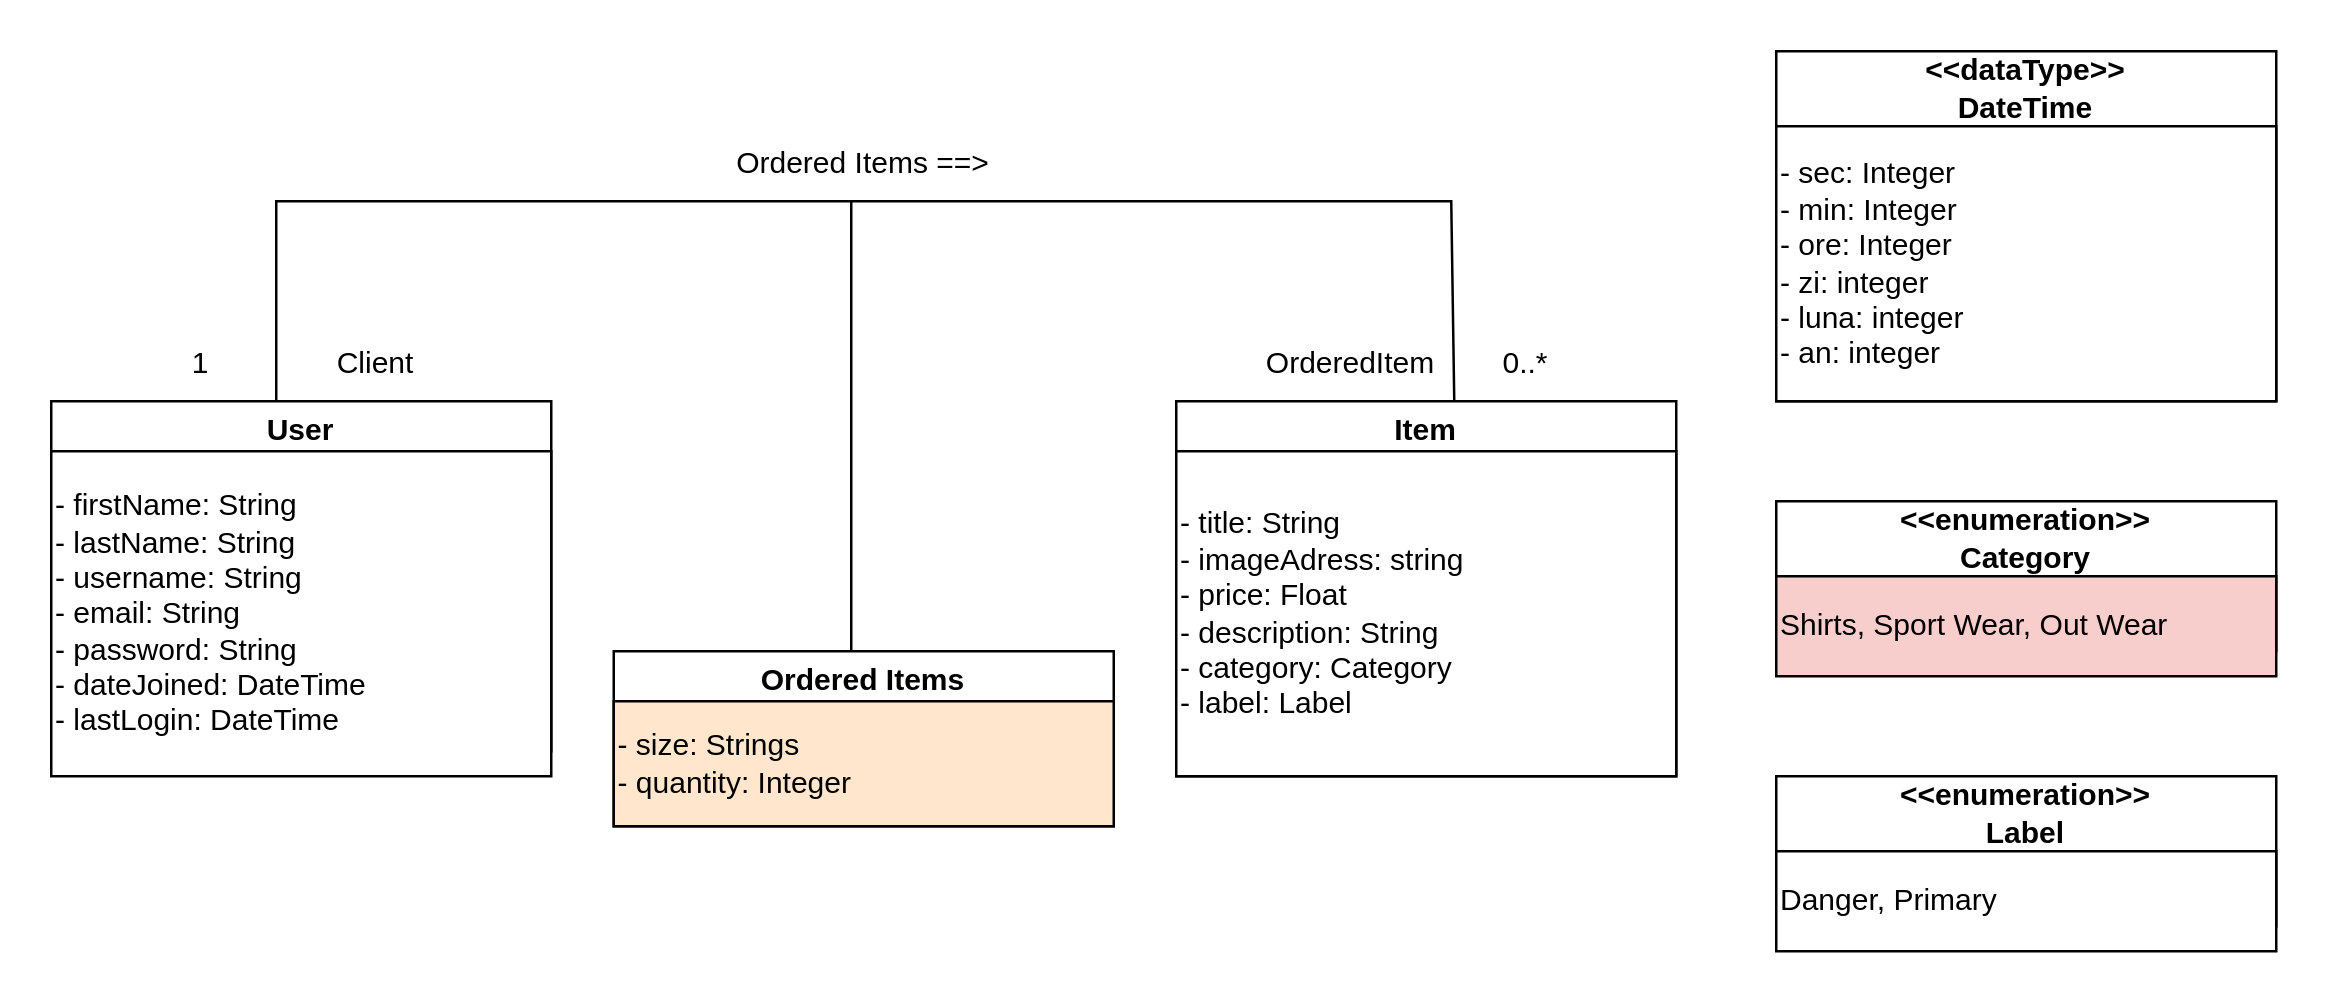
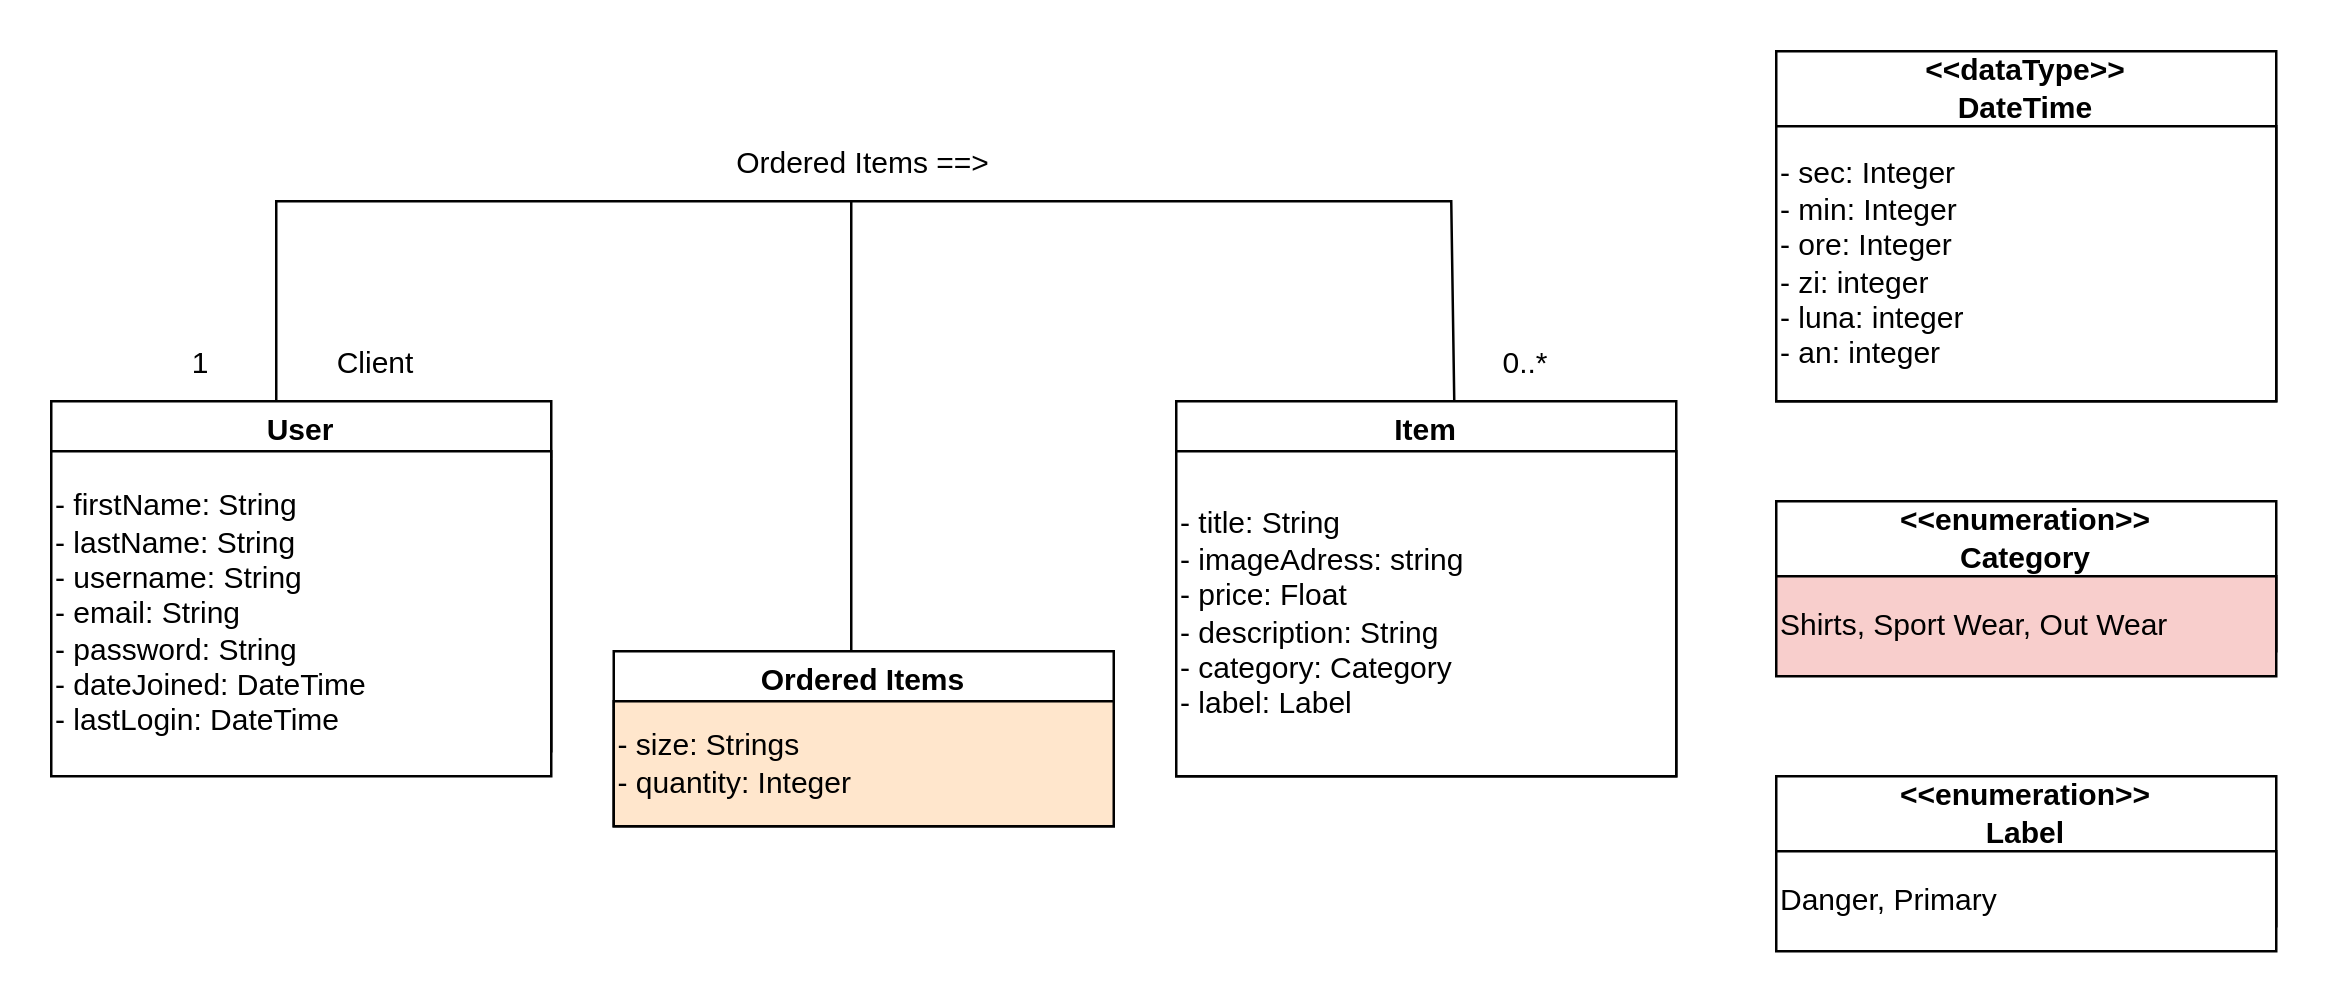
node "OrderedItem": removed
